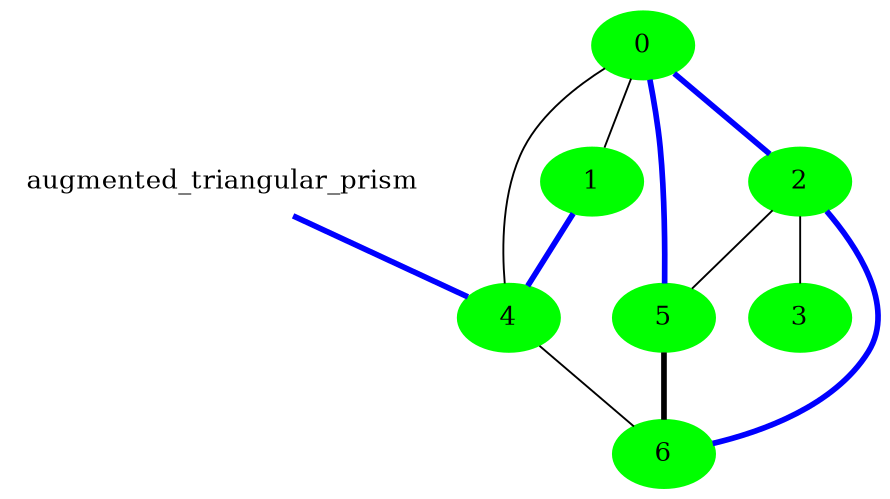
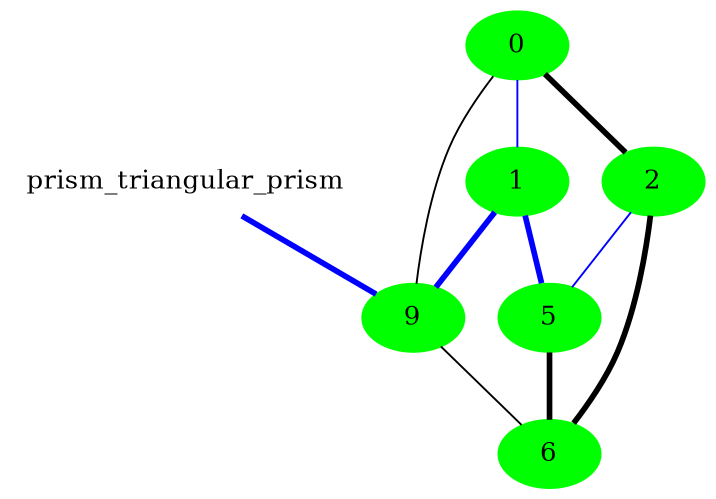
edge "0" -- "1": color black -> blue
edge "0" -- "2": color blue -> black
edge "0" -- "5": now "1" -- "5"
node "augmented_triangular_prism": label "augmented_triangular_prism" -> "prism_triangular_prism"
edge "2" -- "5": color black -> blue
node "4": label "4" -> "9"
node "3": removed
edge "2" -- "6": color blue -> black
